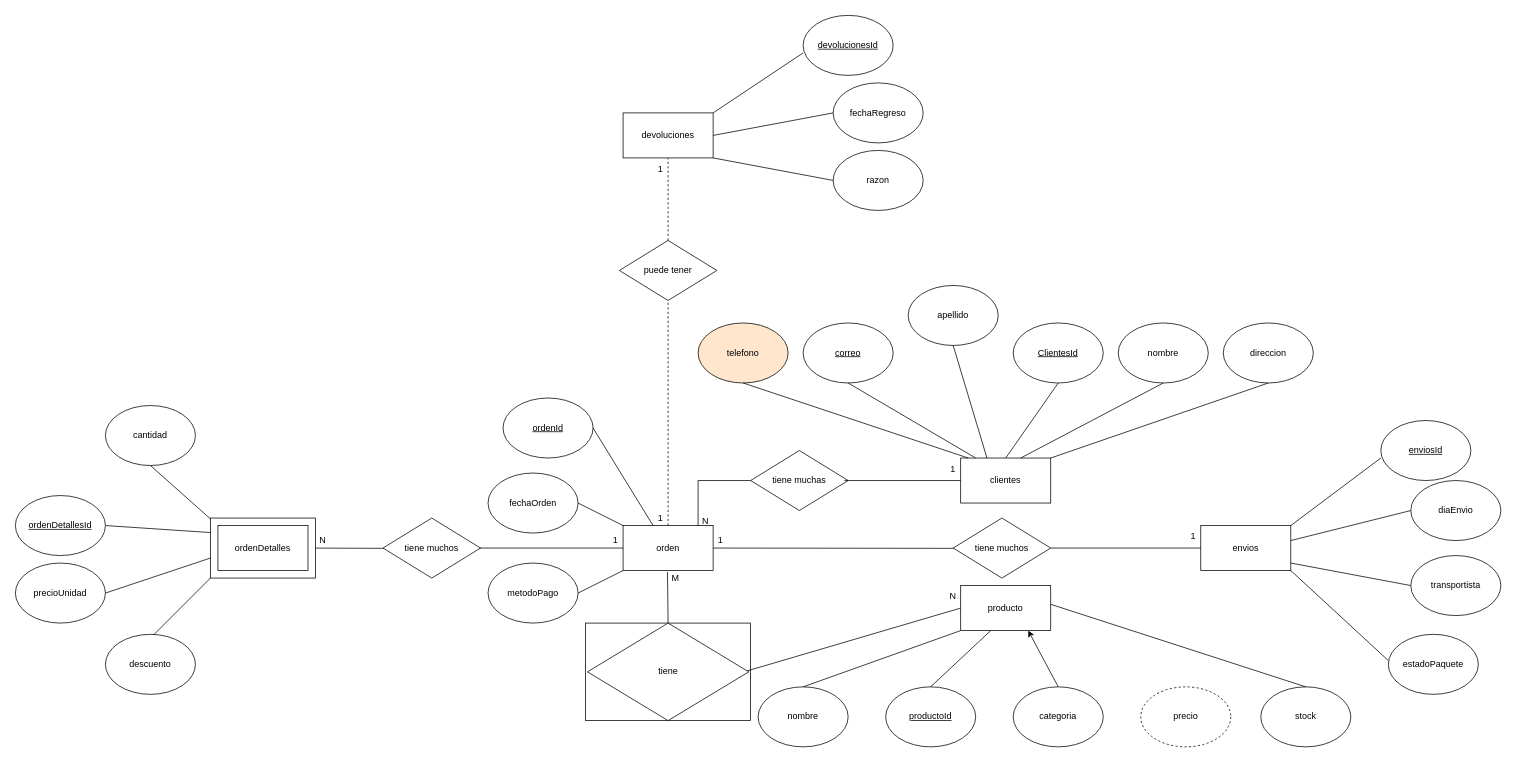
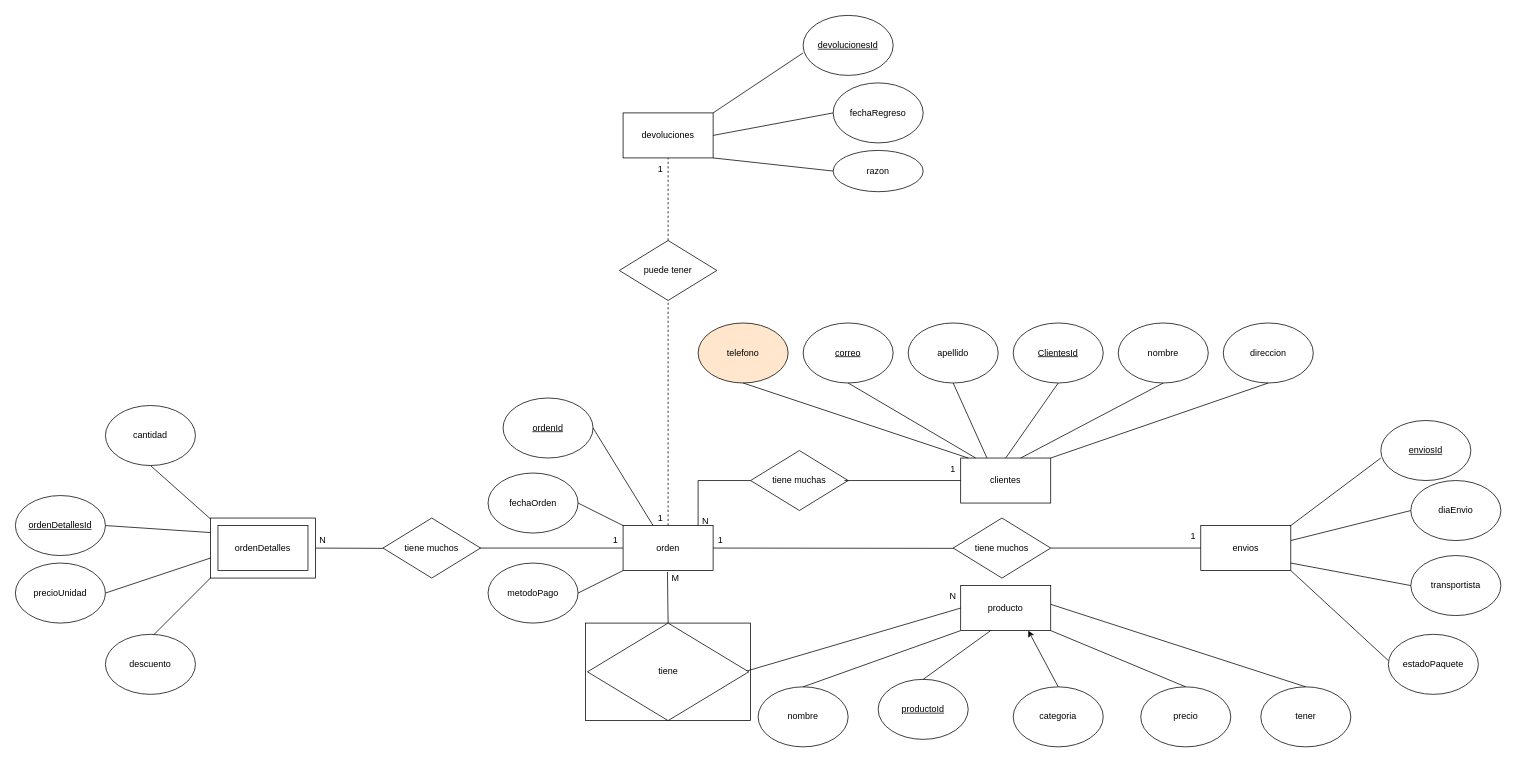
node "razon": size 90x60 -> 90x41
node "apellido": moved (953, 315) -> (953, 353)
edge "producto" -- "precio": added
node "productoId": moved (930, 717) -> (923, 709)
node "precio": style dashed -> solid
node "stock": label "stock" -> "tener"
